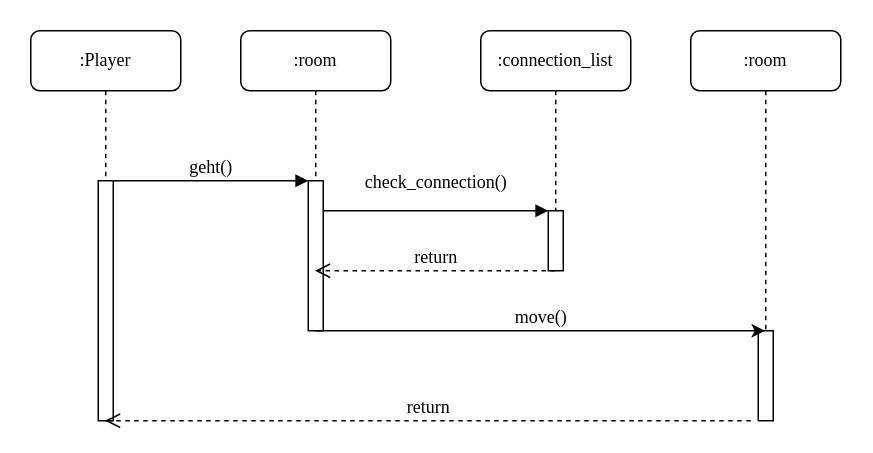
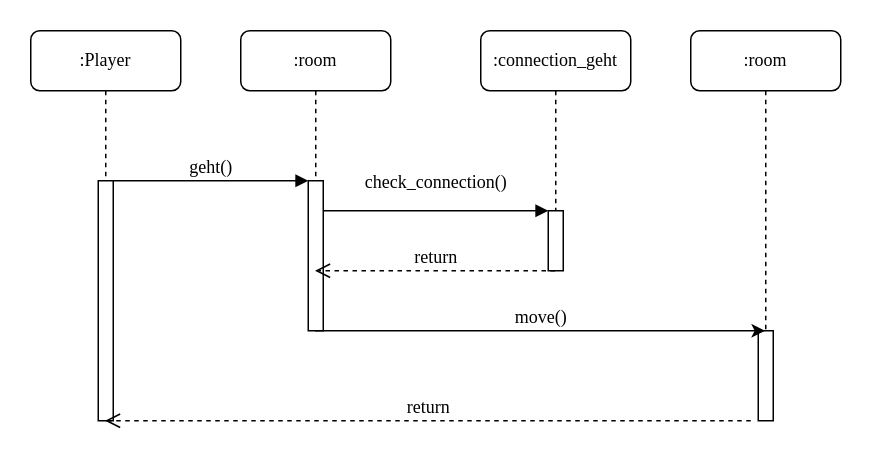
node ":connection_list": label ":connection_list" -> ":connection_geht"
